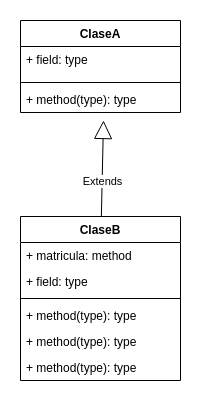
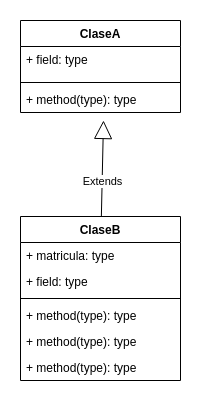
node "+ matricula: method": label "+ matricula: method" -> "+ matricula: type"
